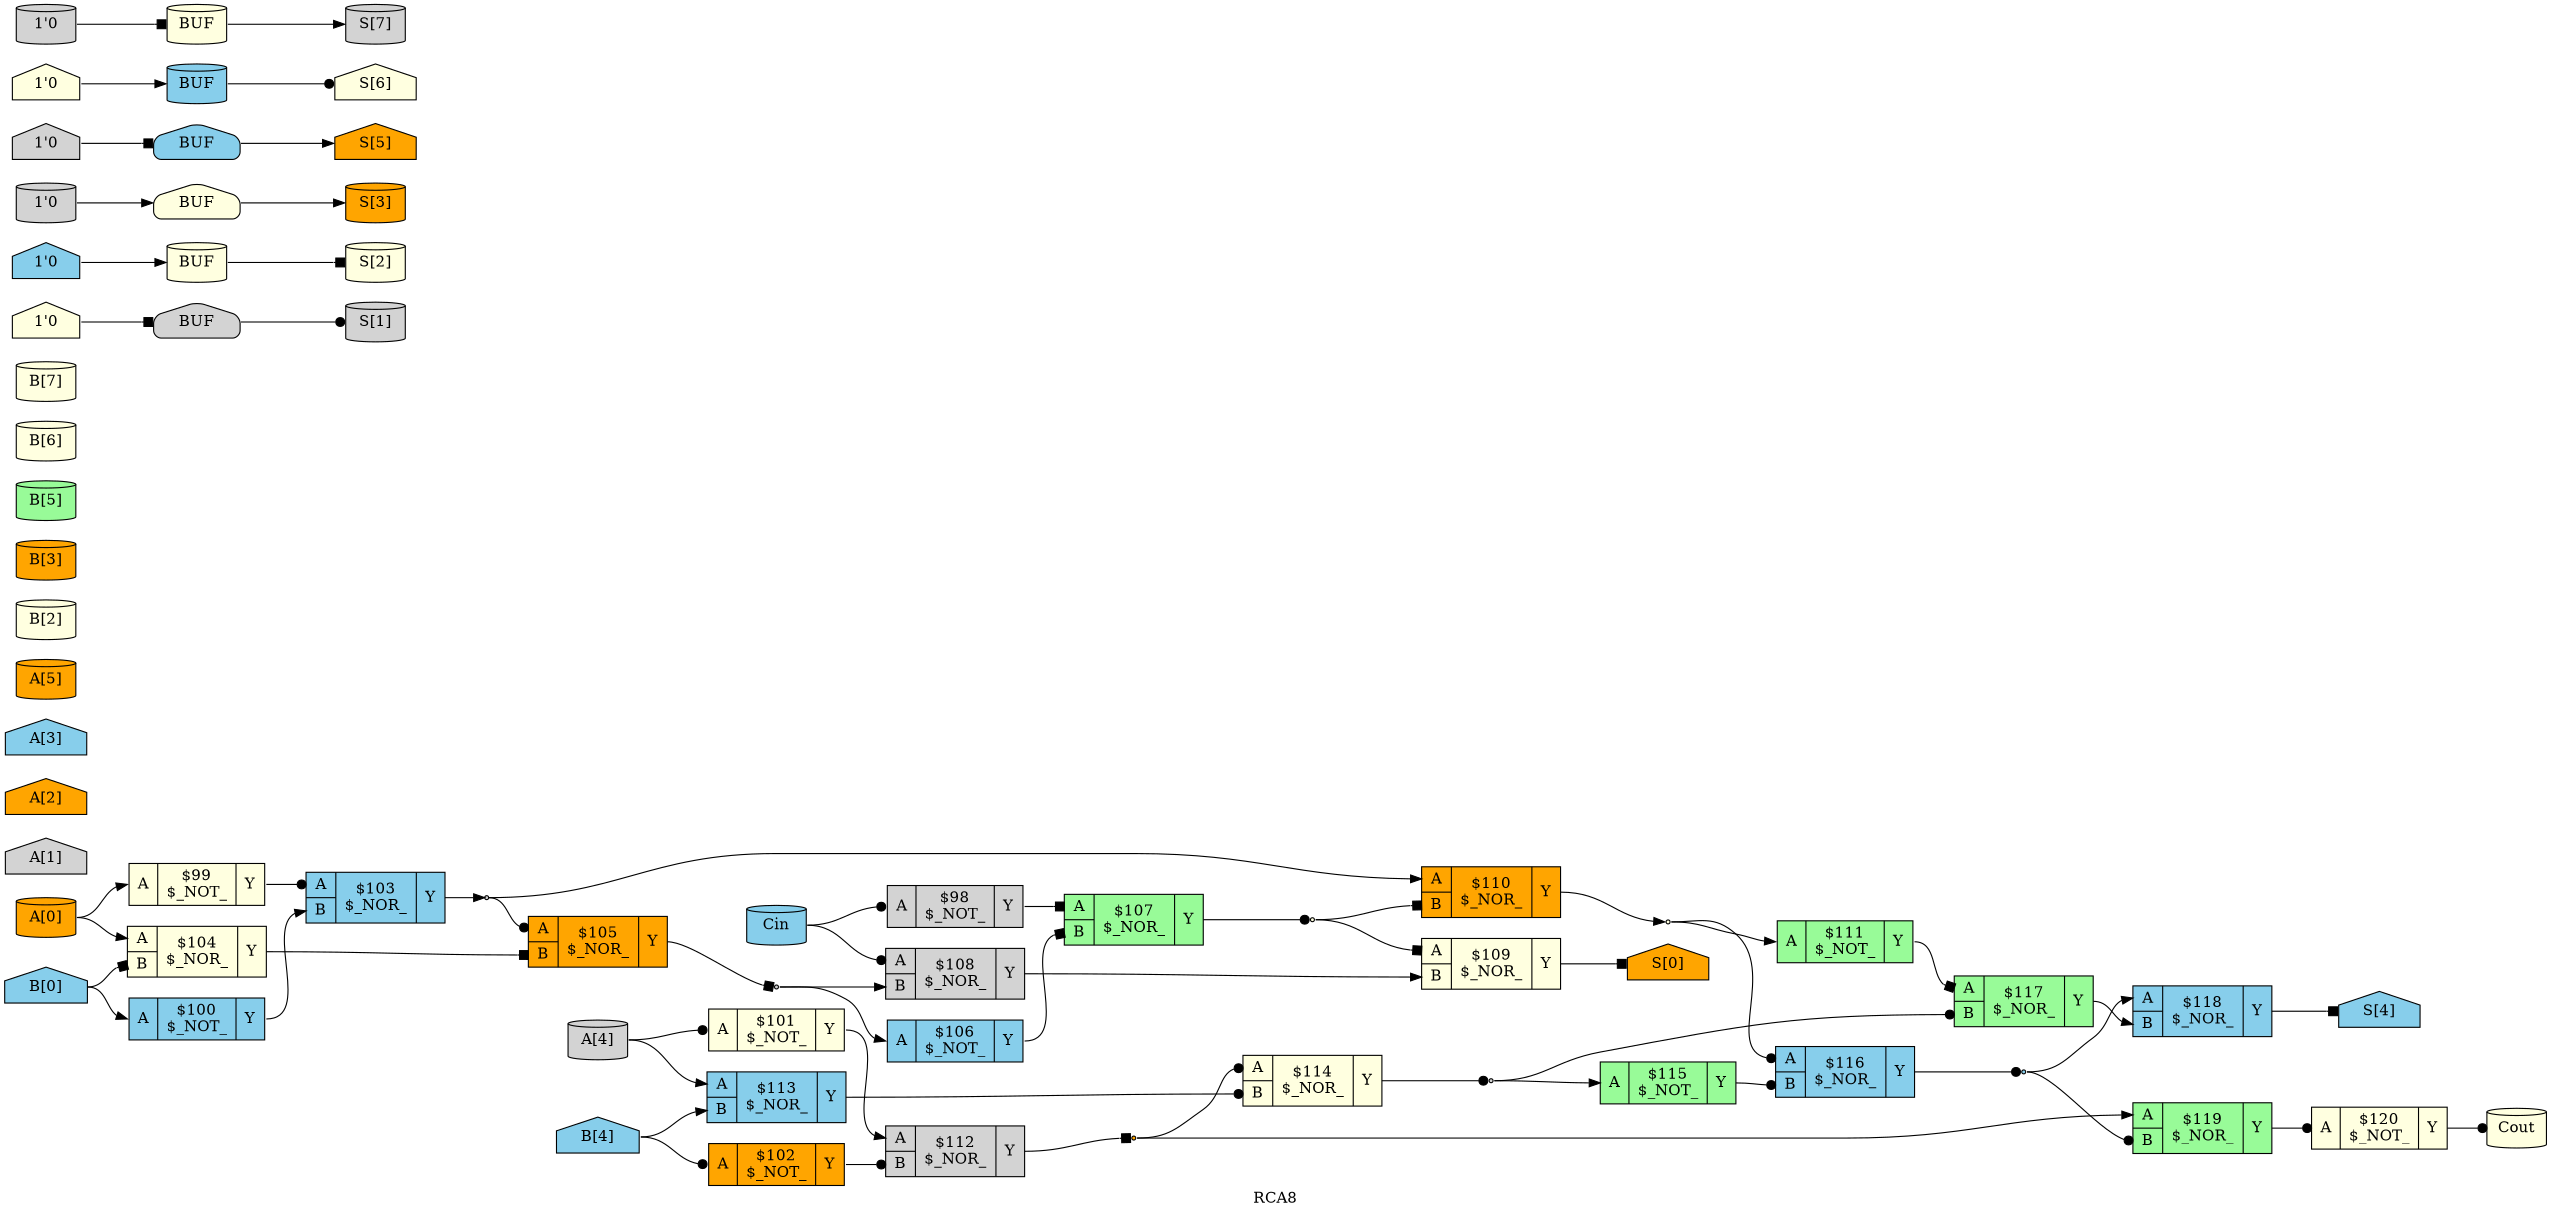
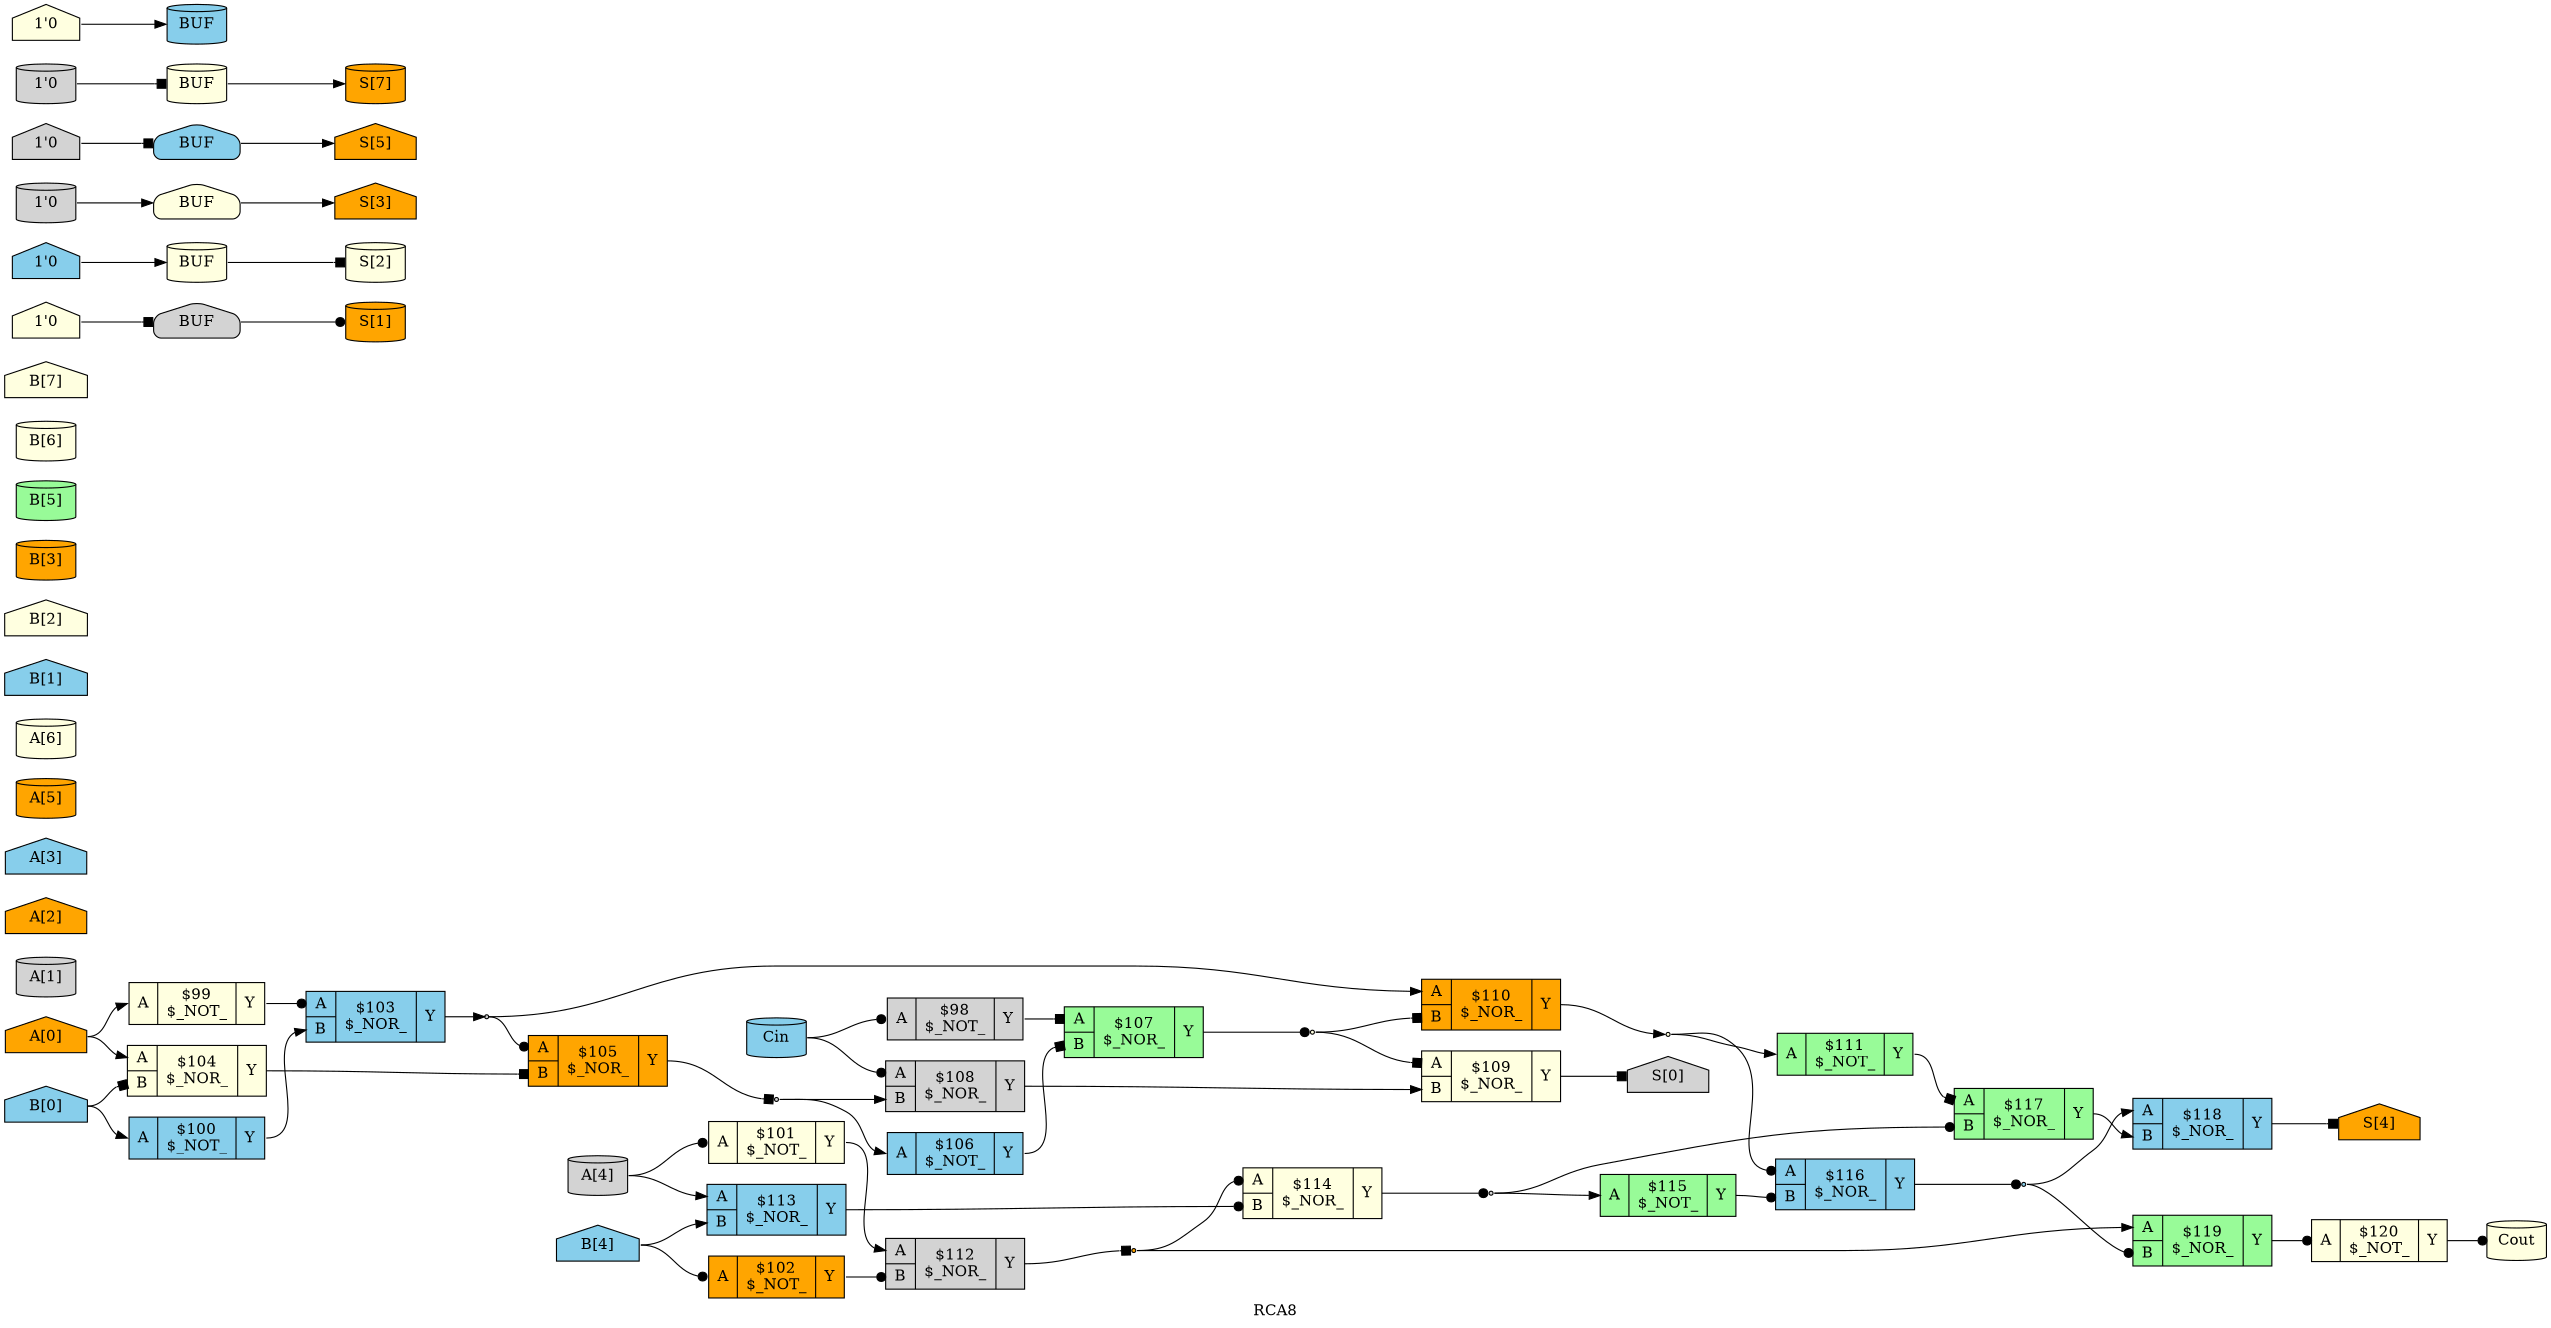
node "S[7]": fillcolor lightgrey -> orange
node "S[6]": removed
node "S[3]": shape cylinder -> house
node "S[1]": fillcolor lightgrey -> orange
node "B[7]": shape cylinder -> house
node "B[2]": shape cylinder -> house
node "B[1]": added
node "A[6]": added
node "A[1]": shape house -> cylinder
node "A[0]": shape cylinder -> house
node "S[0]": fillcolor orange -> lightgrey
node "S[4]": fillcolor skyblue -> orange
